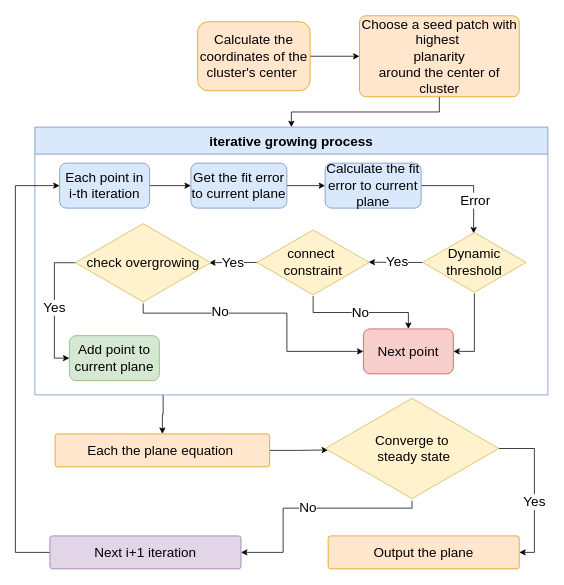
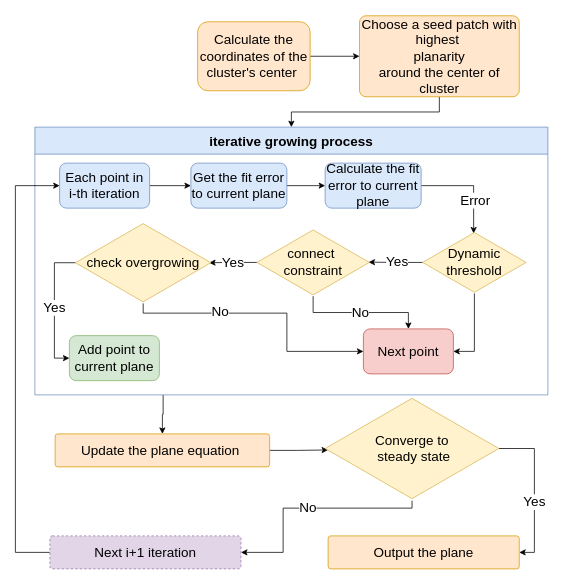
node "Each the plane equation": label "Each the plane equation" -> "Update the plane equation"
node "Next i+1 iteration": style solid -> dashed
